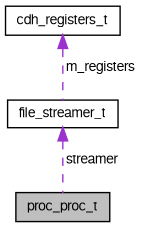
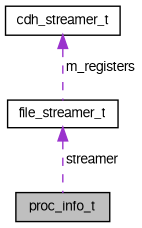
node "cdh_registers_t": label "cdh_registers_t" -> "cdh_streamer_t"
node "proc_proc_t": label "proc_proc_t" -> "proc_info_t"
